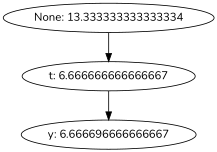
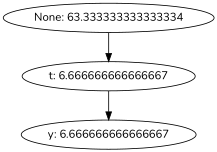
node "None: 13.333333333333334": label "None: 13.333333333333334" -> "None: 63.333333333333334"
node "y: 6.666696666666667": label "y: 6.666696666666667" -> "y: 6.666666666666667"
